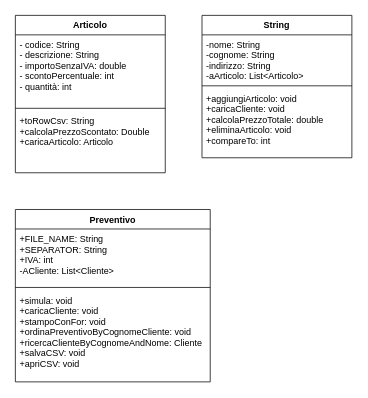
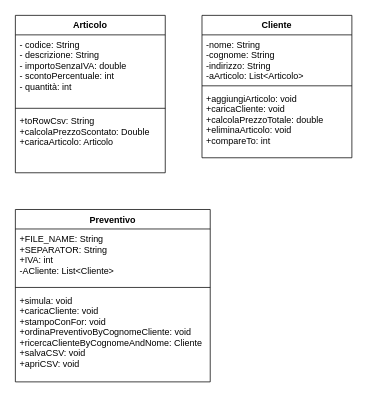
node "String": label "String" -> "Cliente"
